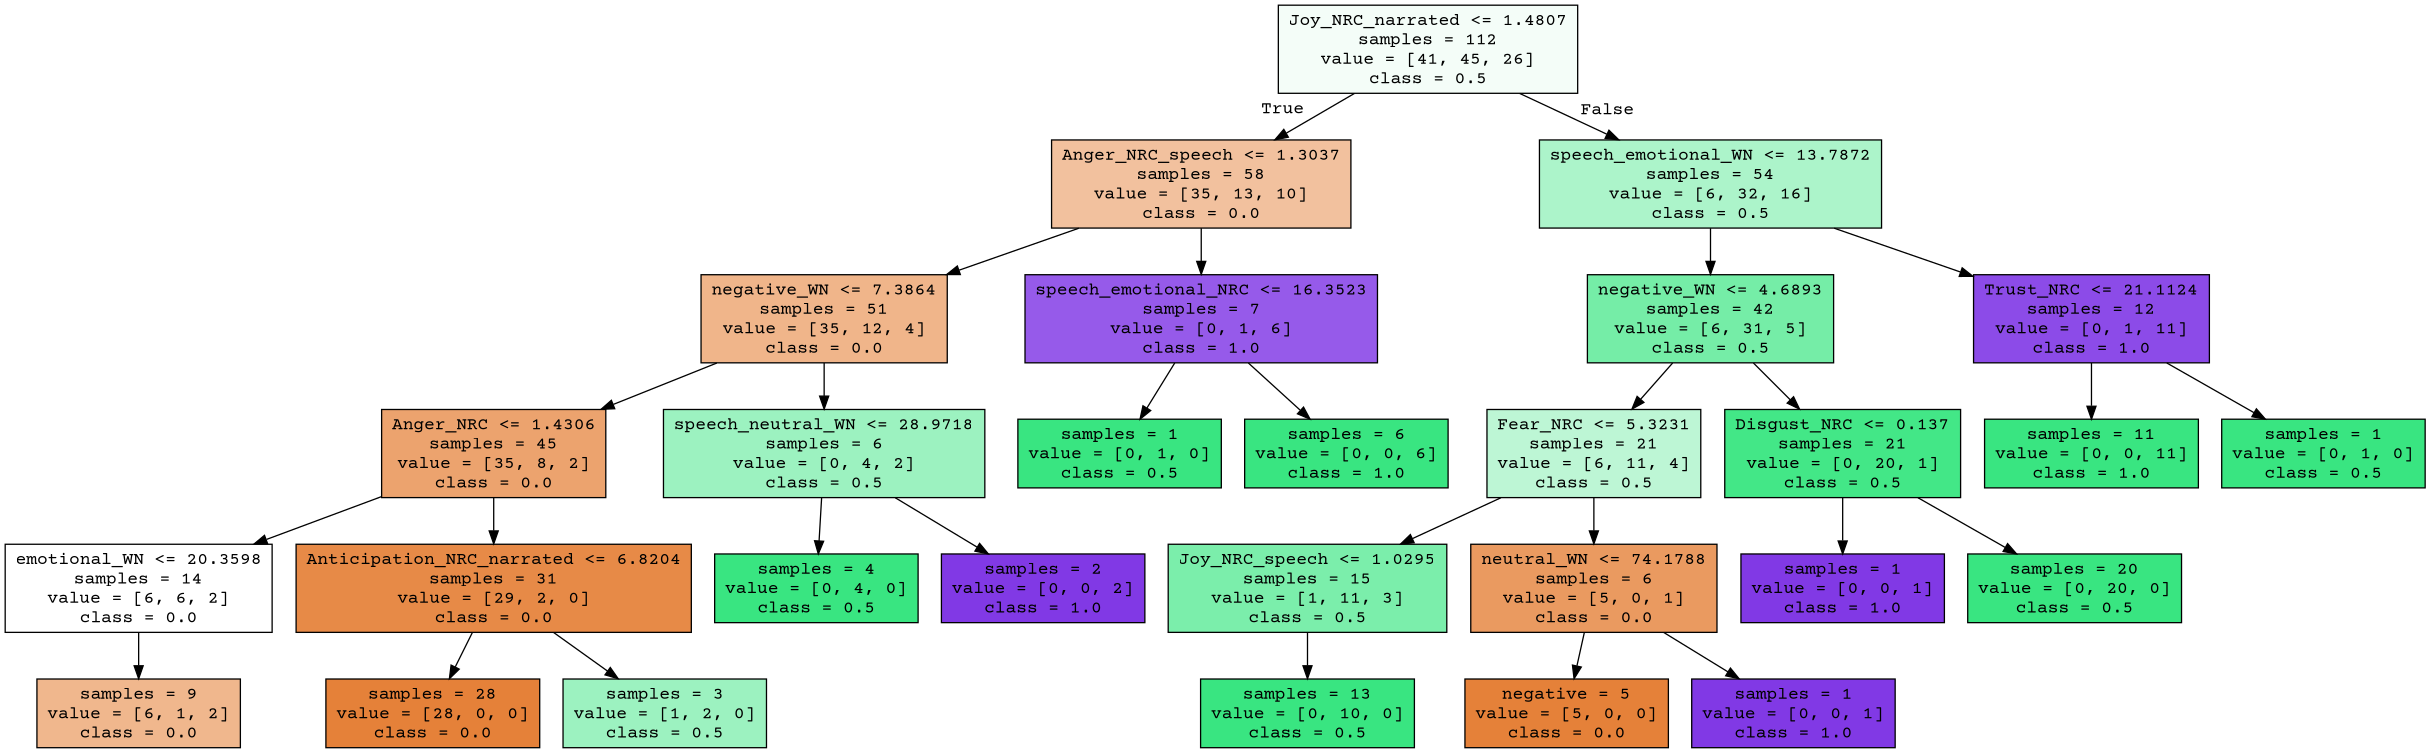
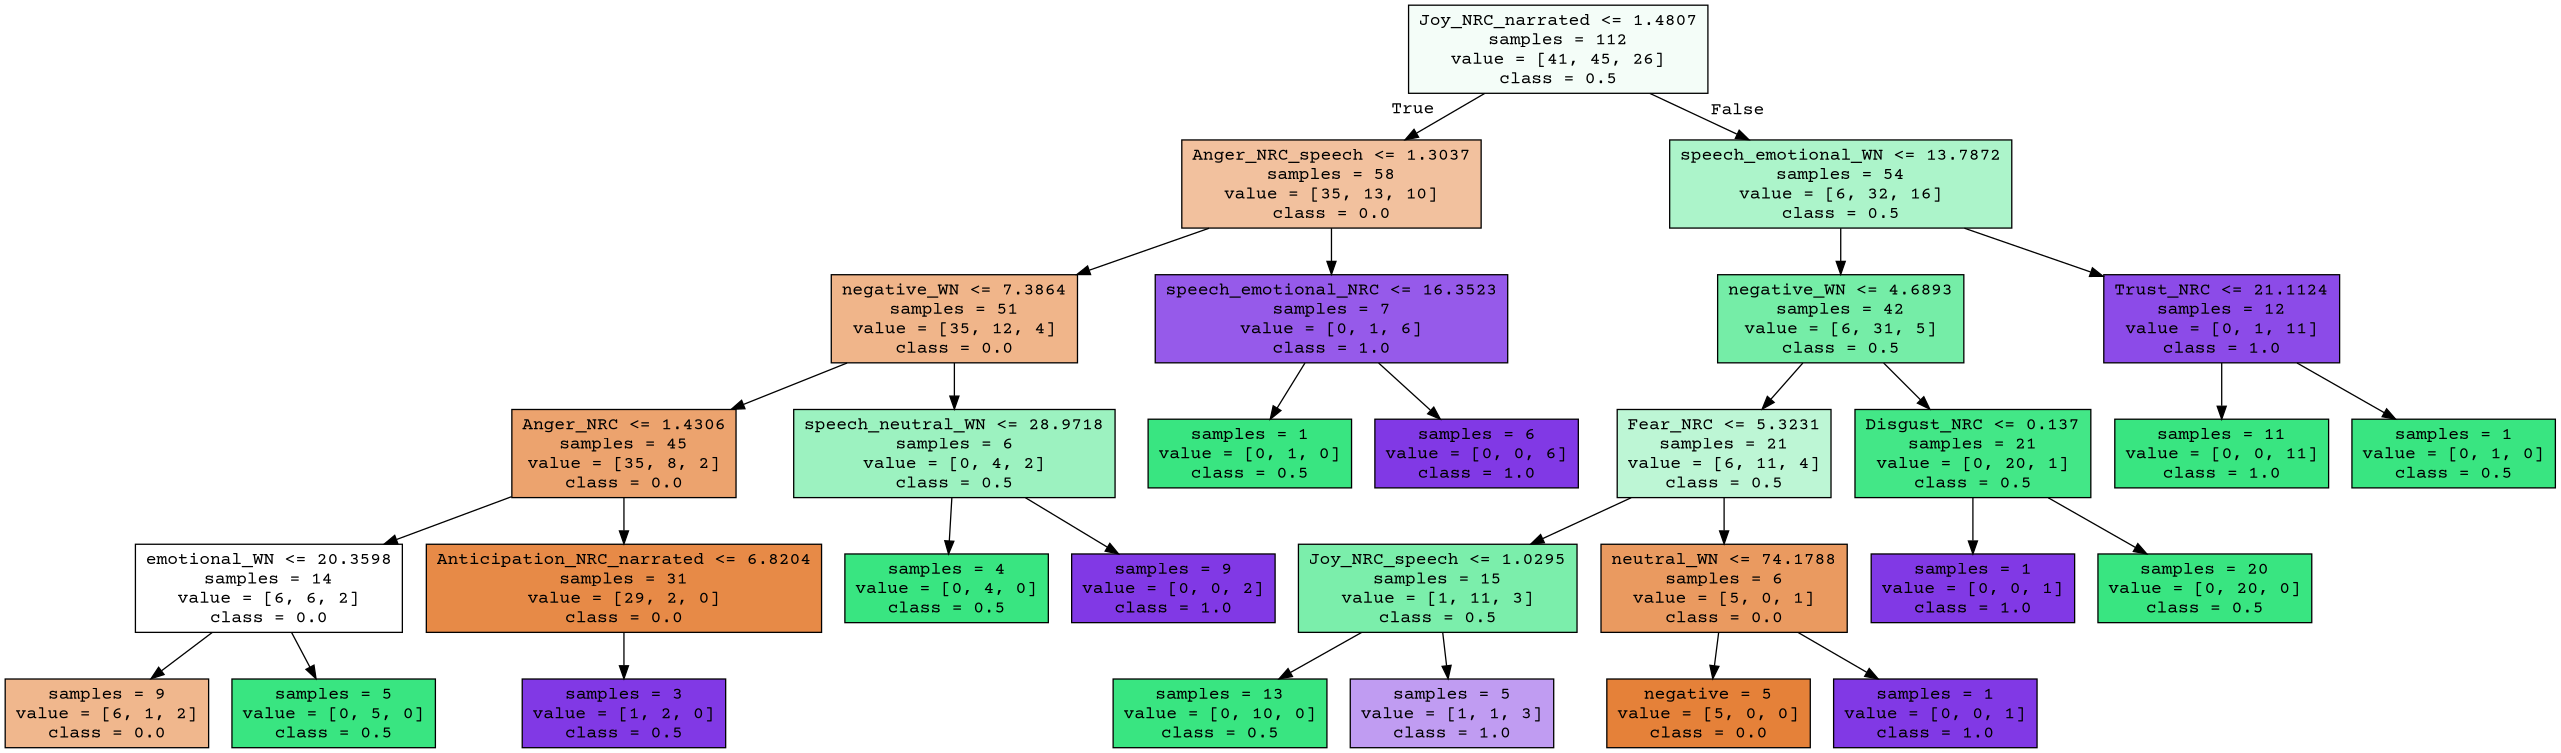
node "samples = 6 value = [0, 0, 6] class = 1.0": fillcolor #39e581ff -> #8139e5ff
node "samples = 2 value = [0, 0, 2] class = 1.0": label "samples = 2 value = [0, 0, 2] class = 1.0" -> "samples = 9 value = [0, 0, 2] class = 1.0"
node "samples = 5 value = [0, 5, 0] class = 0.5": added
node "samples = 28 value = [28, 0, 0] class = 0.0": removed
node "samples = 3 value = [1, 2, 0] class = 0.5": fillcolor #39e5817f -> #8139e5ff
node "samples = 5 value = [1, 1, 3] class = 1.0": added
